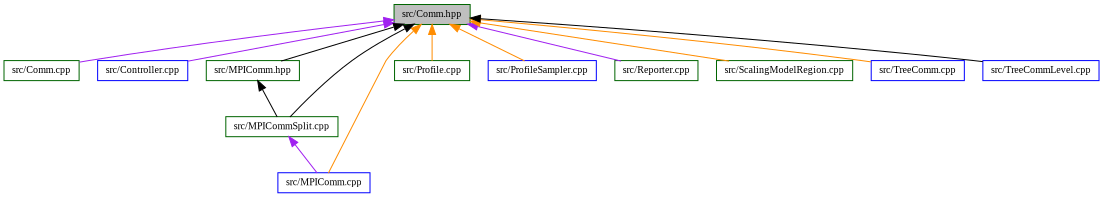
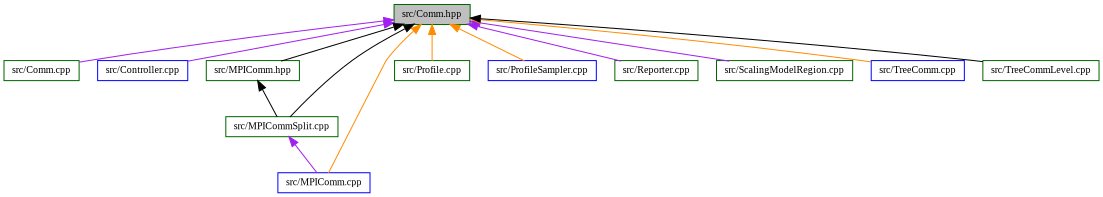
edge "src/ScalingModelRegion.cpp" -> "src/Comm.hpp": color darkorange -> purple
node "src/TreeCommLevel.cpp": color blue -> darkgreen
